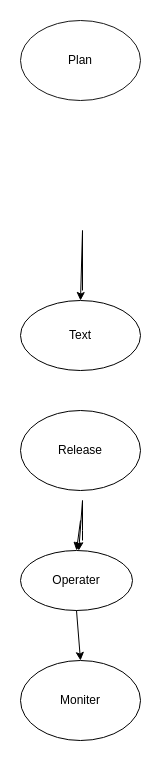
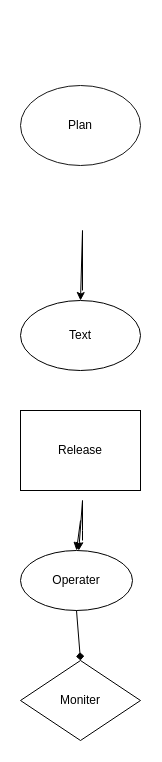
node "Plan": moved (81, 61) -> (81, 126)
node "Release": shape ellipse -> rectangle
edge "Operater" -> "Moniter": arrowhead classic -> diamond
node "Moniter": shape ellipse -> diamond
